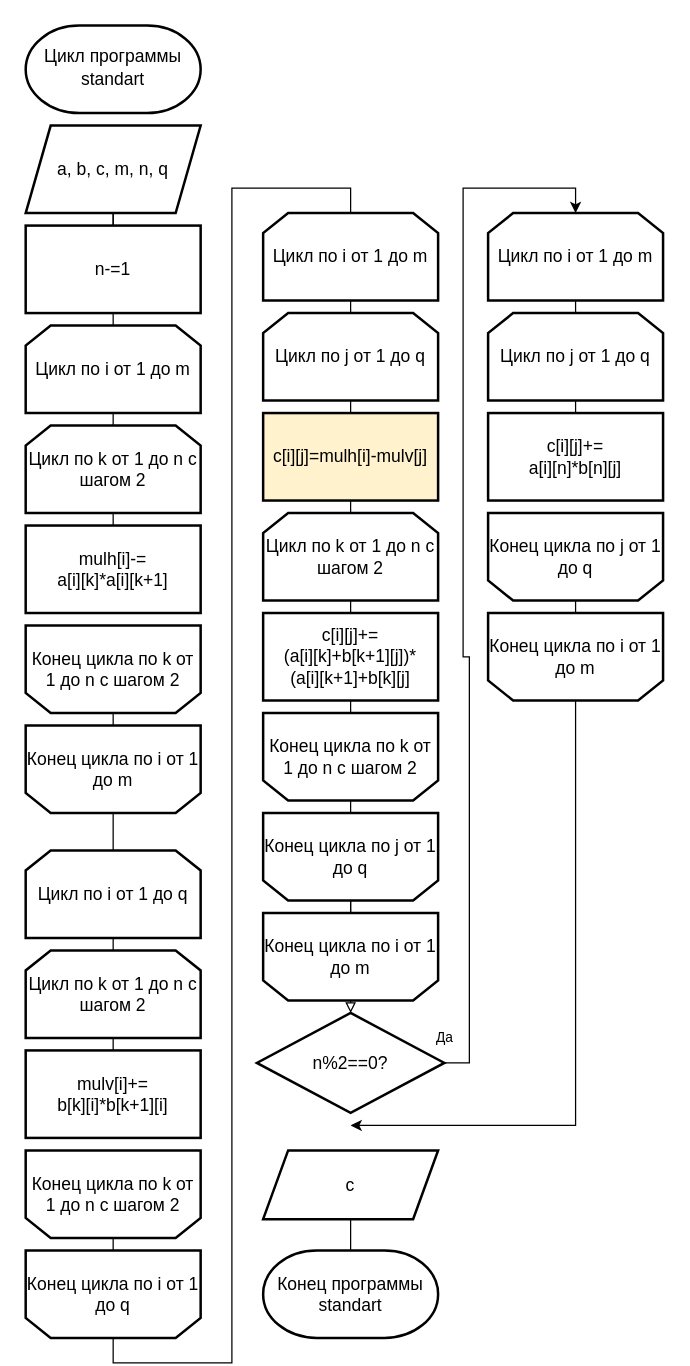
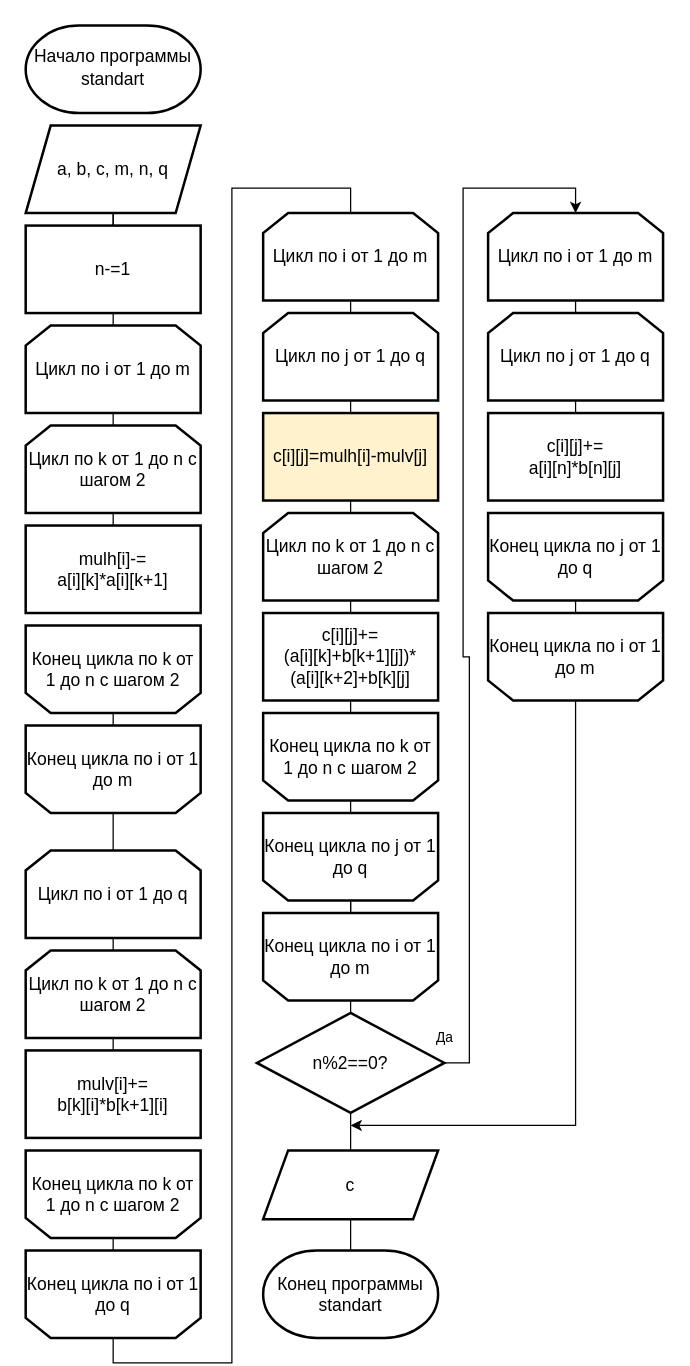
node "Цикл программы standart": label "Цикл программы standart" -> "Начало программы standart"
node "c[i][j]+= (a[i][k]+b[k+1][j])* (a[i][k+1]+b[k][j]": label "c[i][j]+= (a[i][k]+b[k+1][j])* (a[i][k+1]+b[k][j]" -> "c[i][j]+= (a[i][k]+b[k+1][j])* (a[i][k+2]+b[k][j]"
edge "c[i][j]=mulh[i]-mulv[j]" -> "n%2==0?": arrowhead block -> none
edge "n%2==0?" -- "c": added
